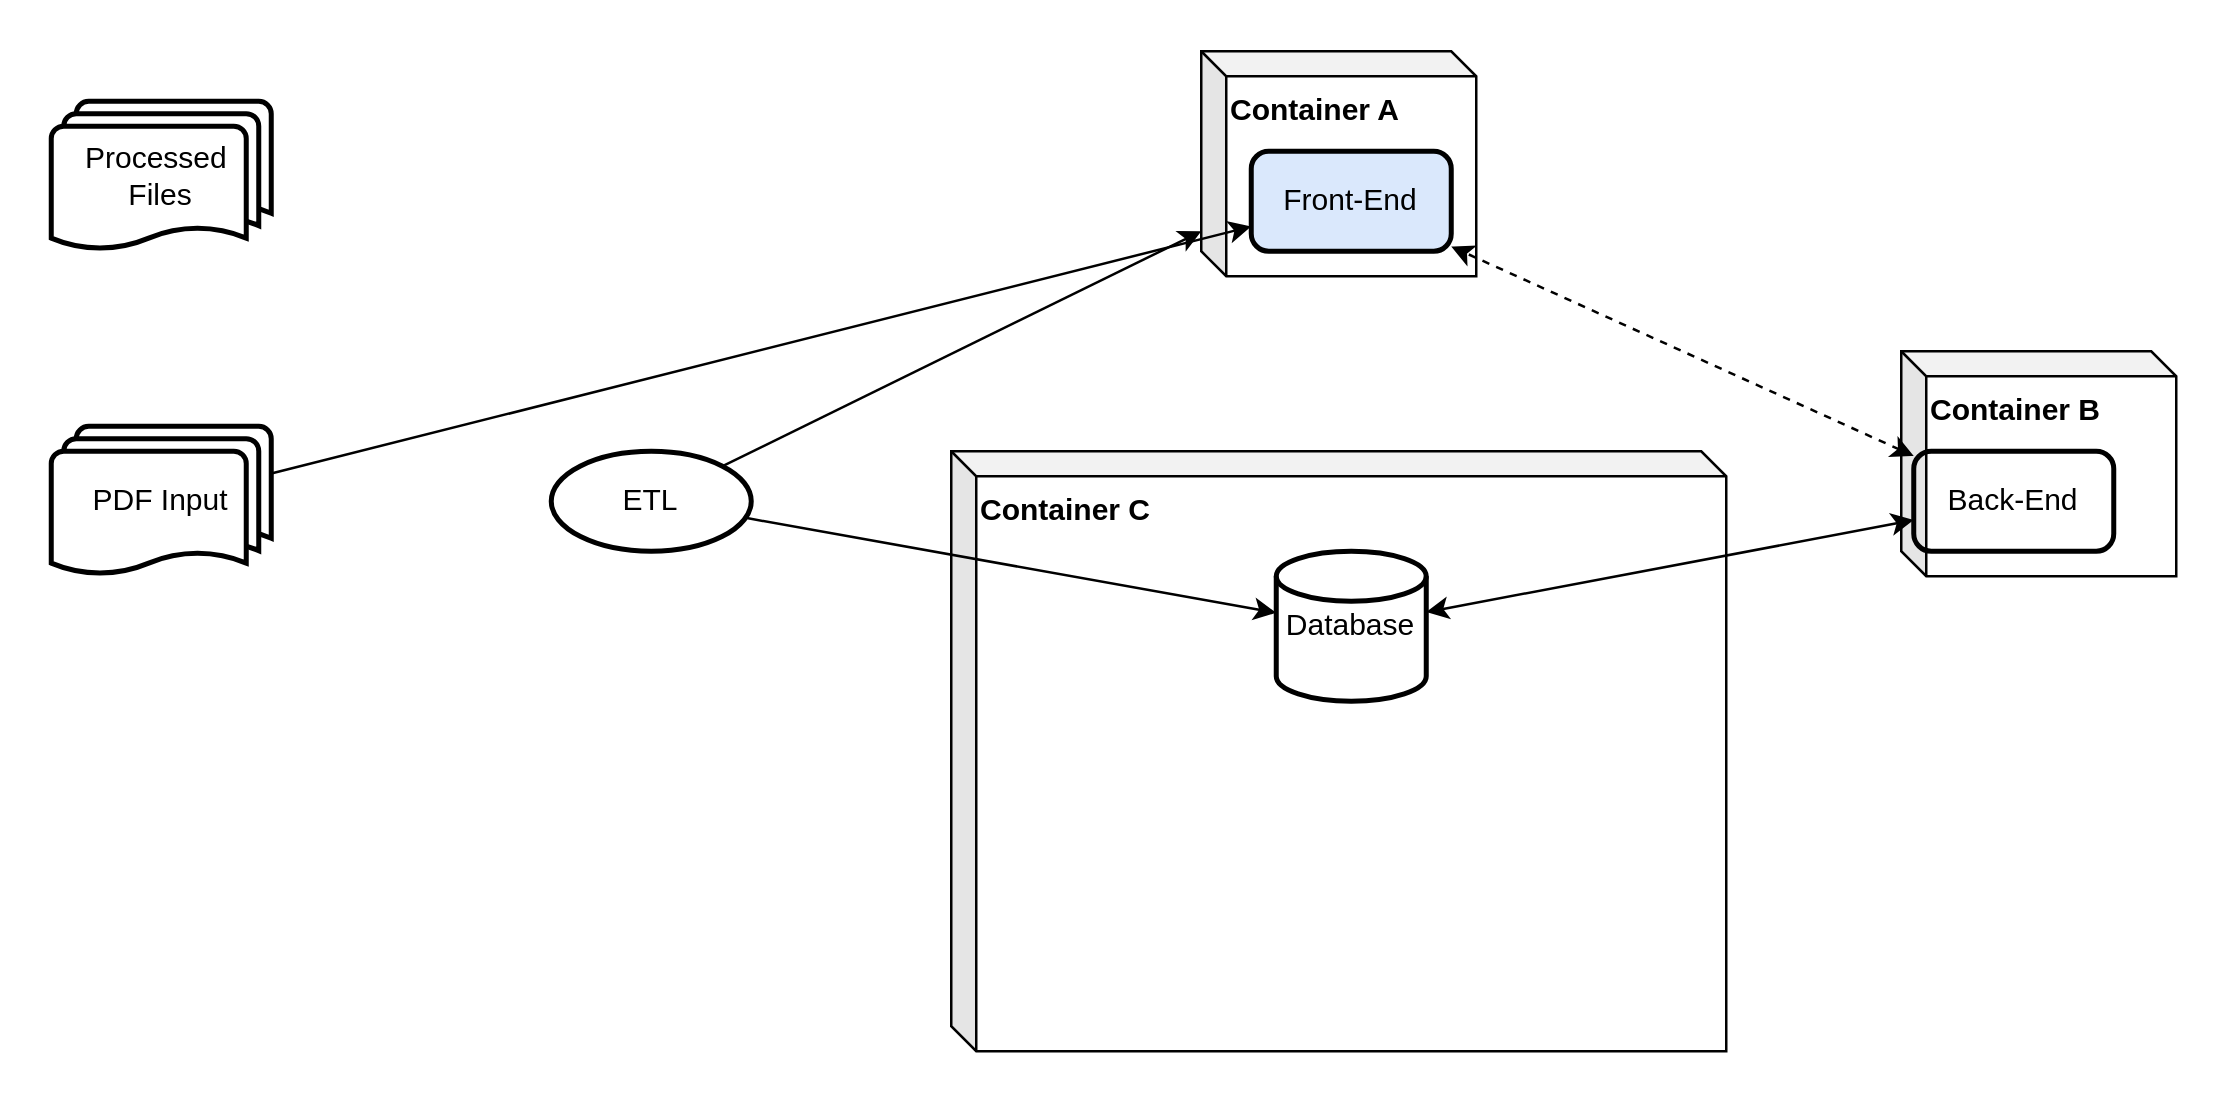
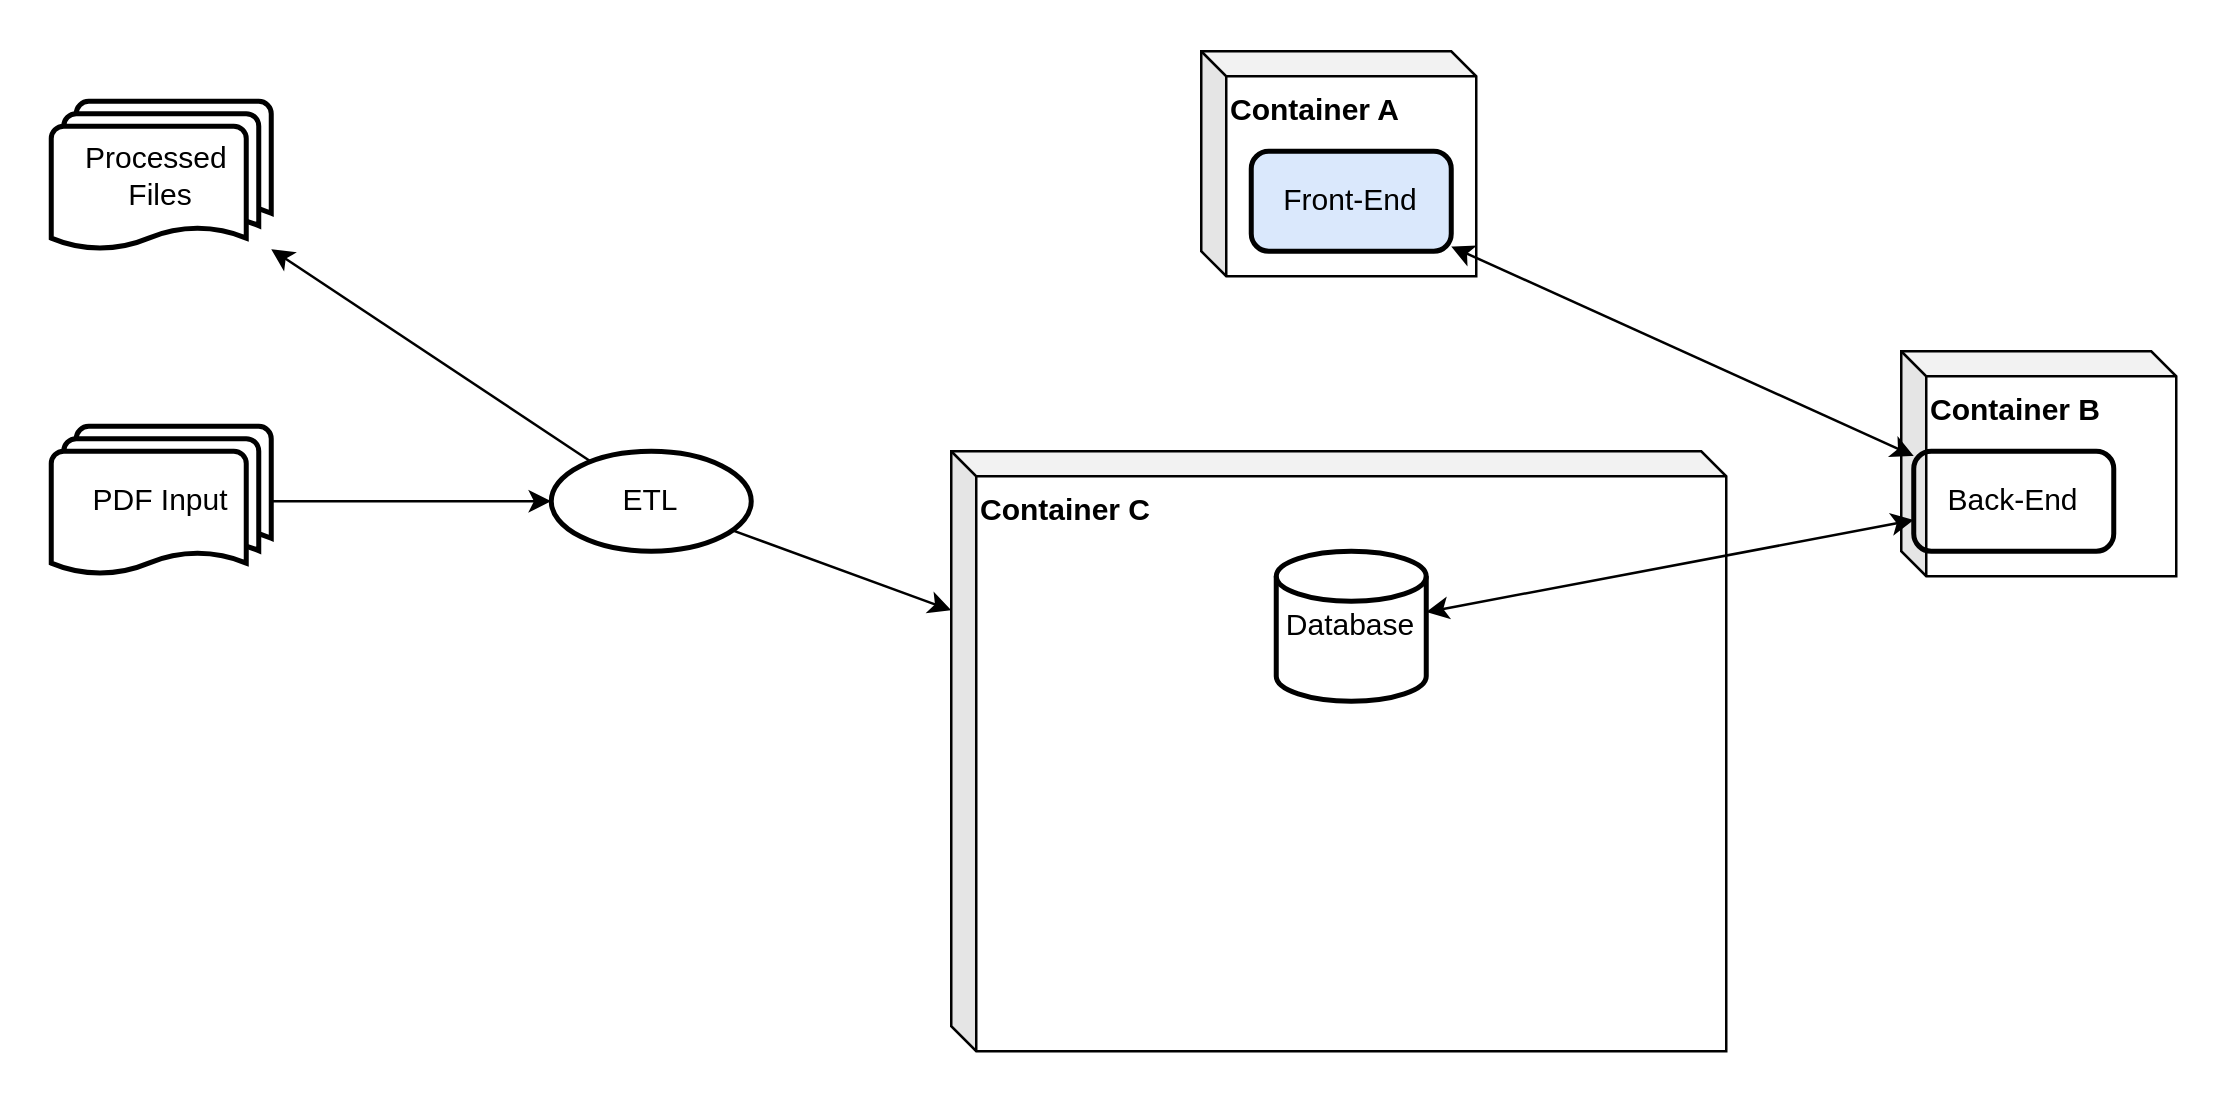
edge "PDF Input" -> "Front-End": now "PDF Input" -> "ETL"
edge "Front-End" -- "Back-End": style dashed -> solid
edge "ETL" -> "Container A": now "ETL" -> "Processed Files"
edge "ETL" -> "Database": now "ETL" -> "Container C"
